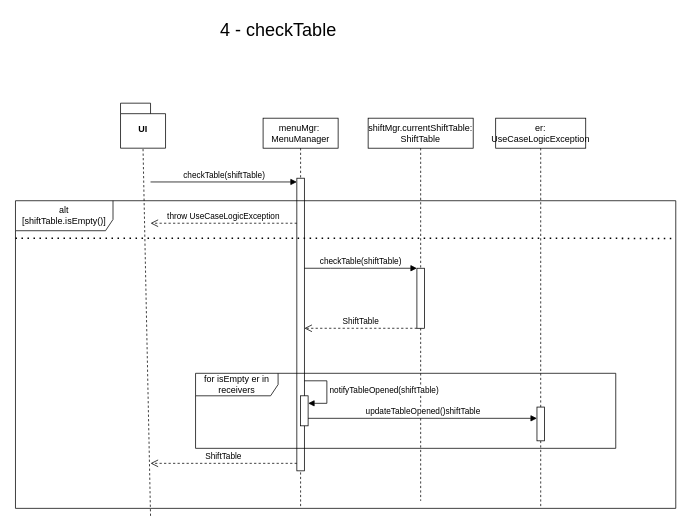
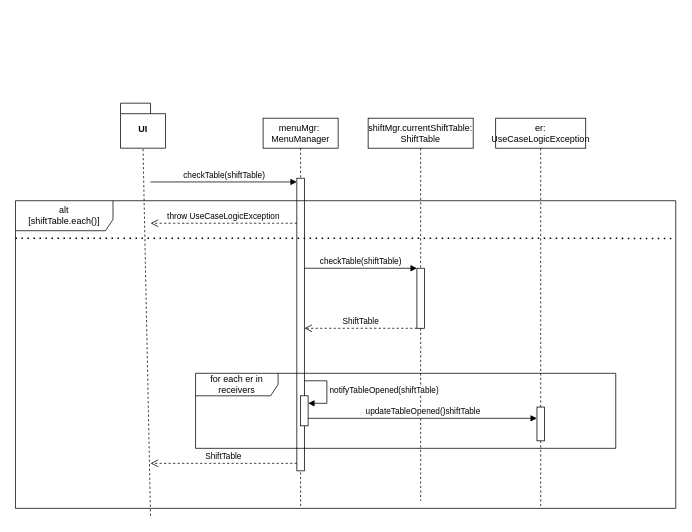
node "4 - checkTable": removed
node "alt [shiftTable.isEmpty()]": label "alt [shiftTable.isEmpty()]" -> "alt [shiftTable.each()]"
node "for isEmpty er in receivers": label "for isEmpty er in receivers" -> "for each er in receivers"
